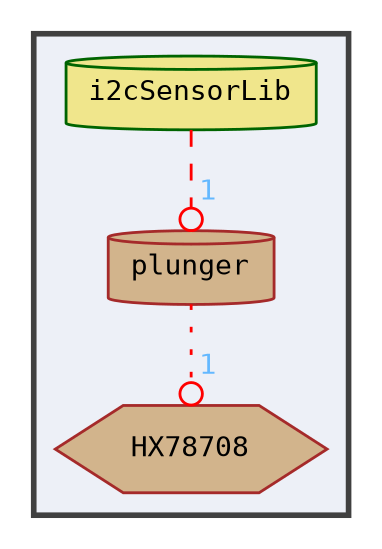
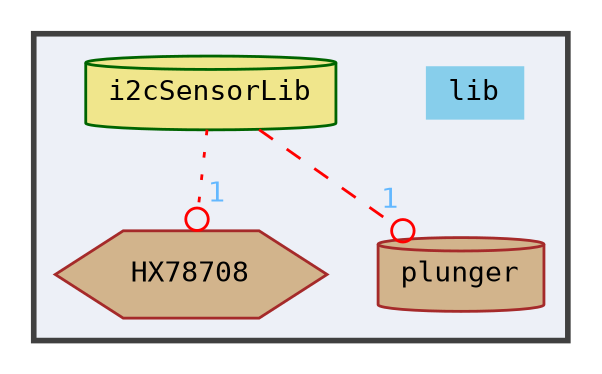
node "lib": added
edge "plunger" -> "HX78708": now "i2cSensorLib" -> "HX78708"
